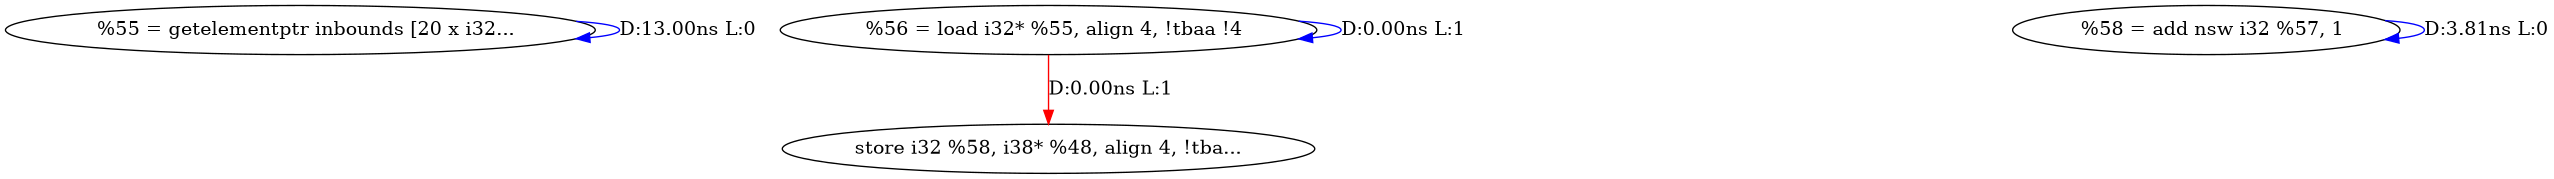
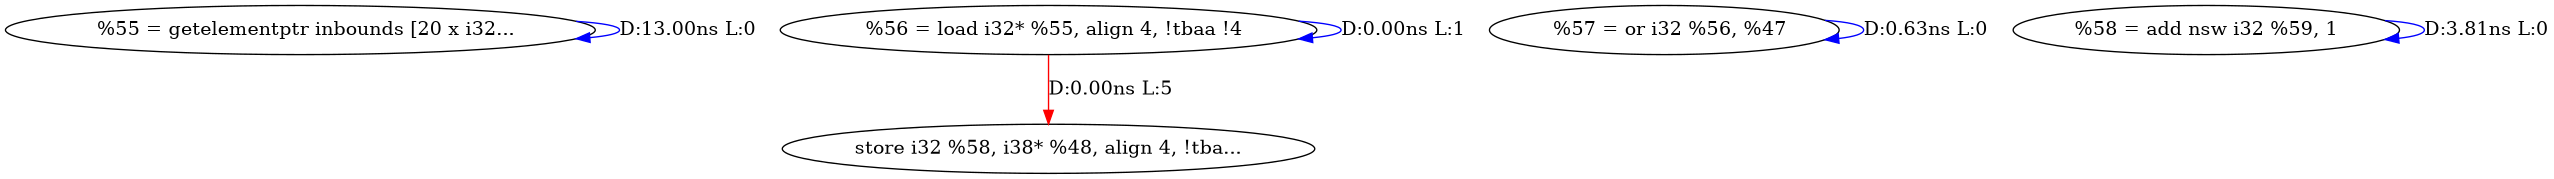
node "%57 = or i32 %56, %47": added
node "%58 = add nsw i32 %57, 1": label "%58 = add nsw i32 %57, 1" -> "%58 = add nsw i32 %59, 1"
edge "%56 = load i32* %55, align 4, !tbaa !4" -> "store i32 %58, i38* %48, align 4, !tba...": label "D:0.00ns L:1" -> "D:0.00ns L:5"
